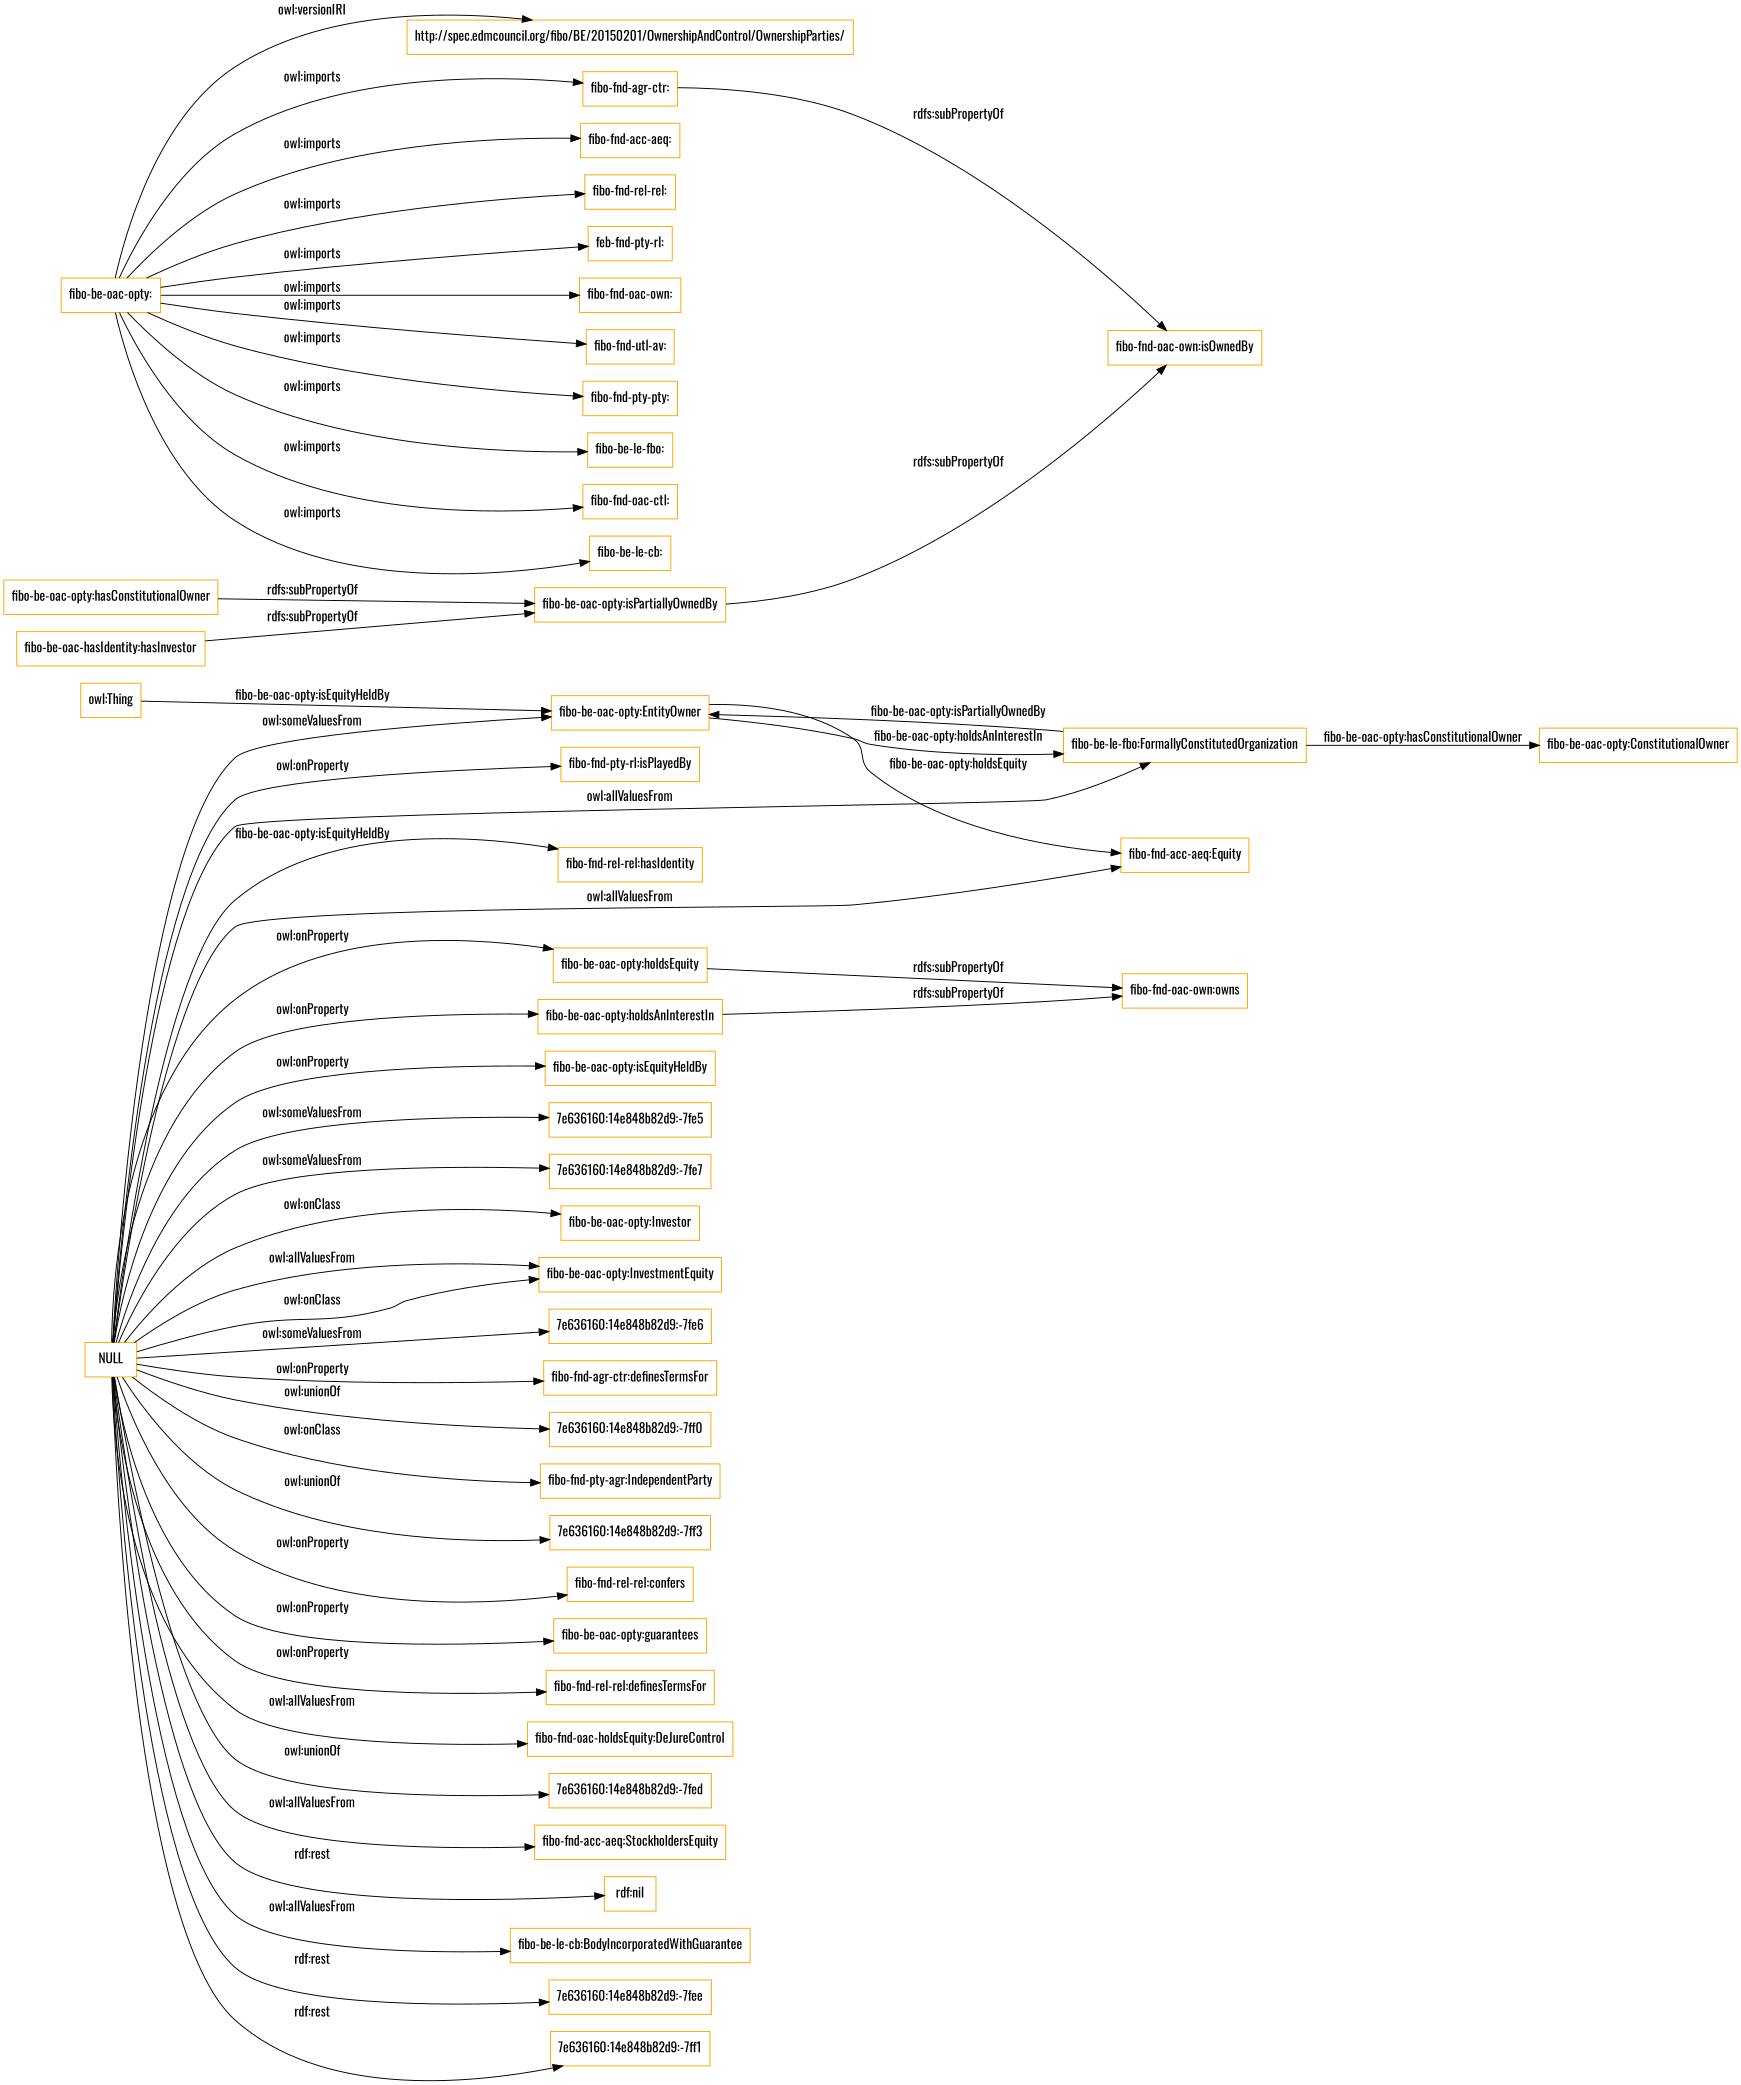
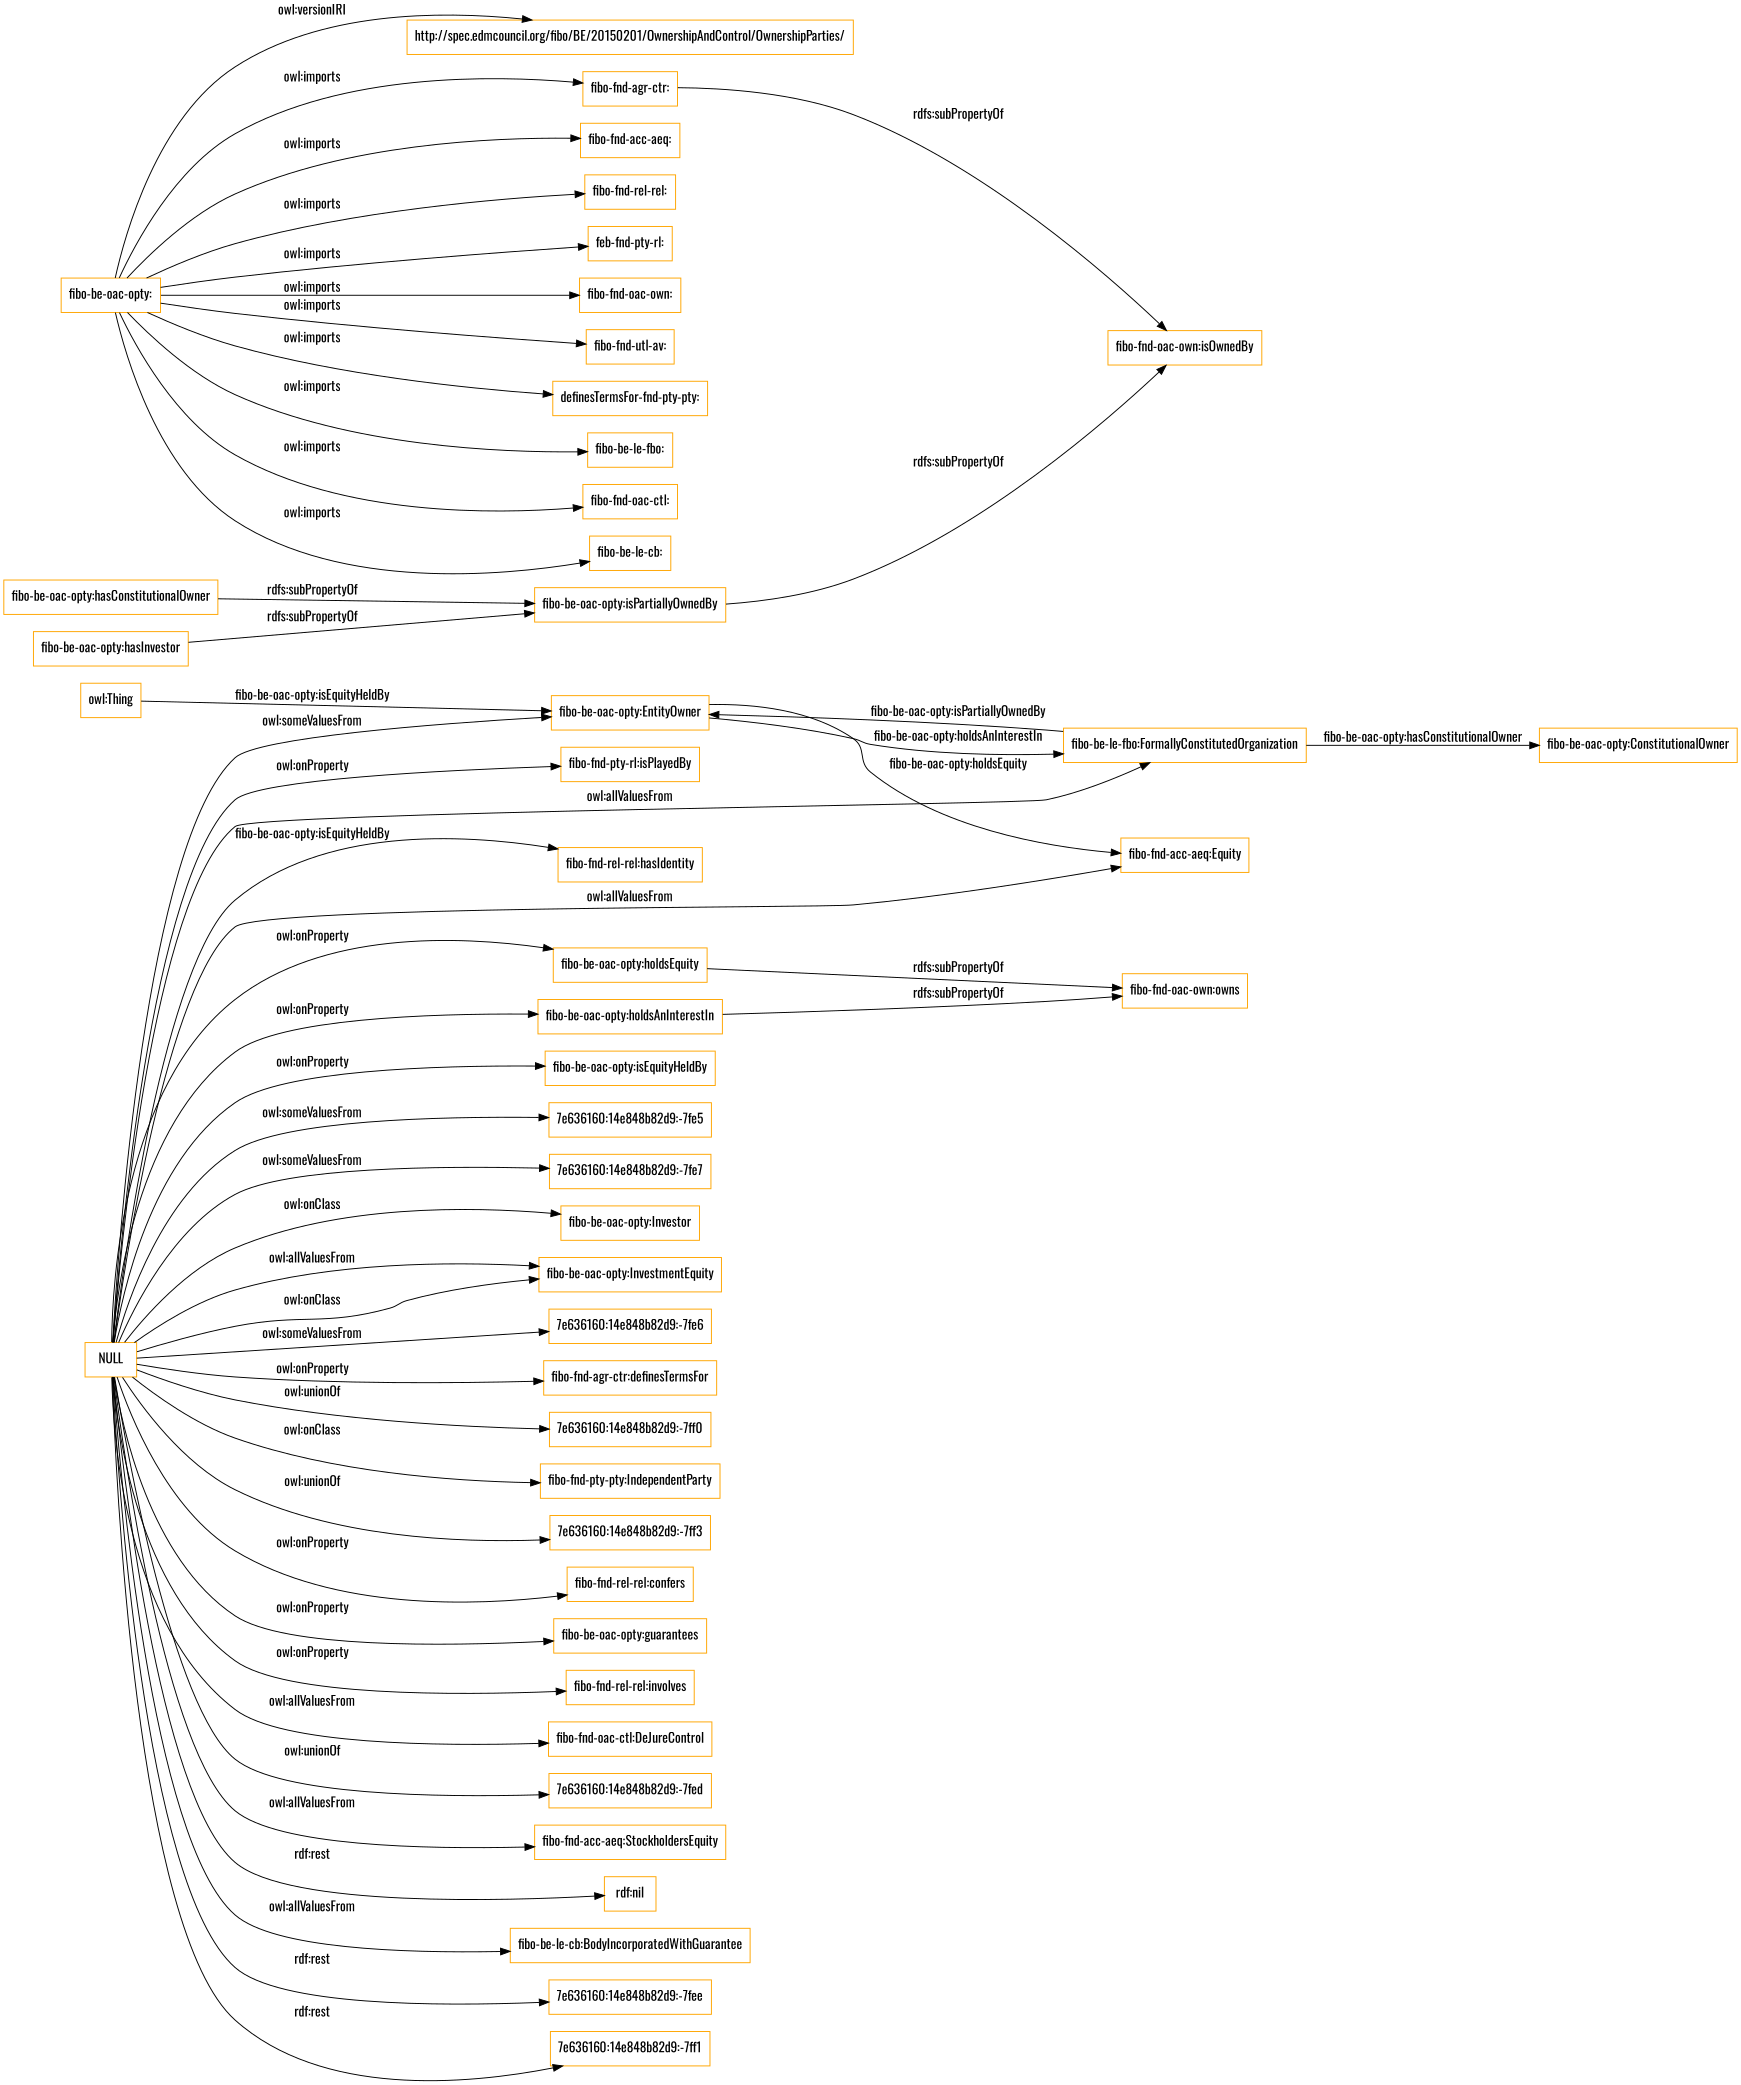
node "fibo-fnd-pty-pty:": label "fibo-fnd-pty-pty:" -> "definesTermsFor-fnd-pty-pty:"
node "fibo-be-oac-hasIdentity:hasInvestor": label "fibo-be-oac-hasIdentity:hasInvestor" -> "fibo-be-oac-opty:hasInvestor"
node "fibo-fnd-pty-agr:IndependentParty": label "fibo-fnd-pty-agr:IndependentParty" -> "fibo-fnd-pty-pty:IndependentParty"
node "fibo-fnd-rel-rel:definesTermsFor": label "fibo-fnd-rel-rel:definesTermsFor" -> "fibo-fnd-rel-rel:involves"
node "fibo-fnd-oac-holdsEquity:DeJureControl": label "fibo-fnd-oac-holdsEquity:DeJureControl" -> "fibo-fnd-oac-ctl:DeJureControl"
